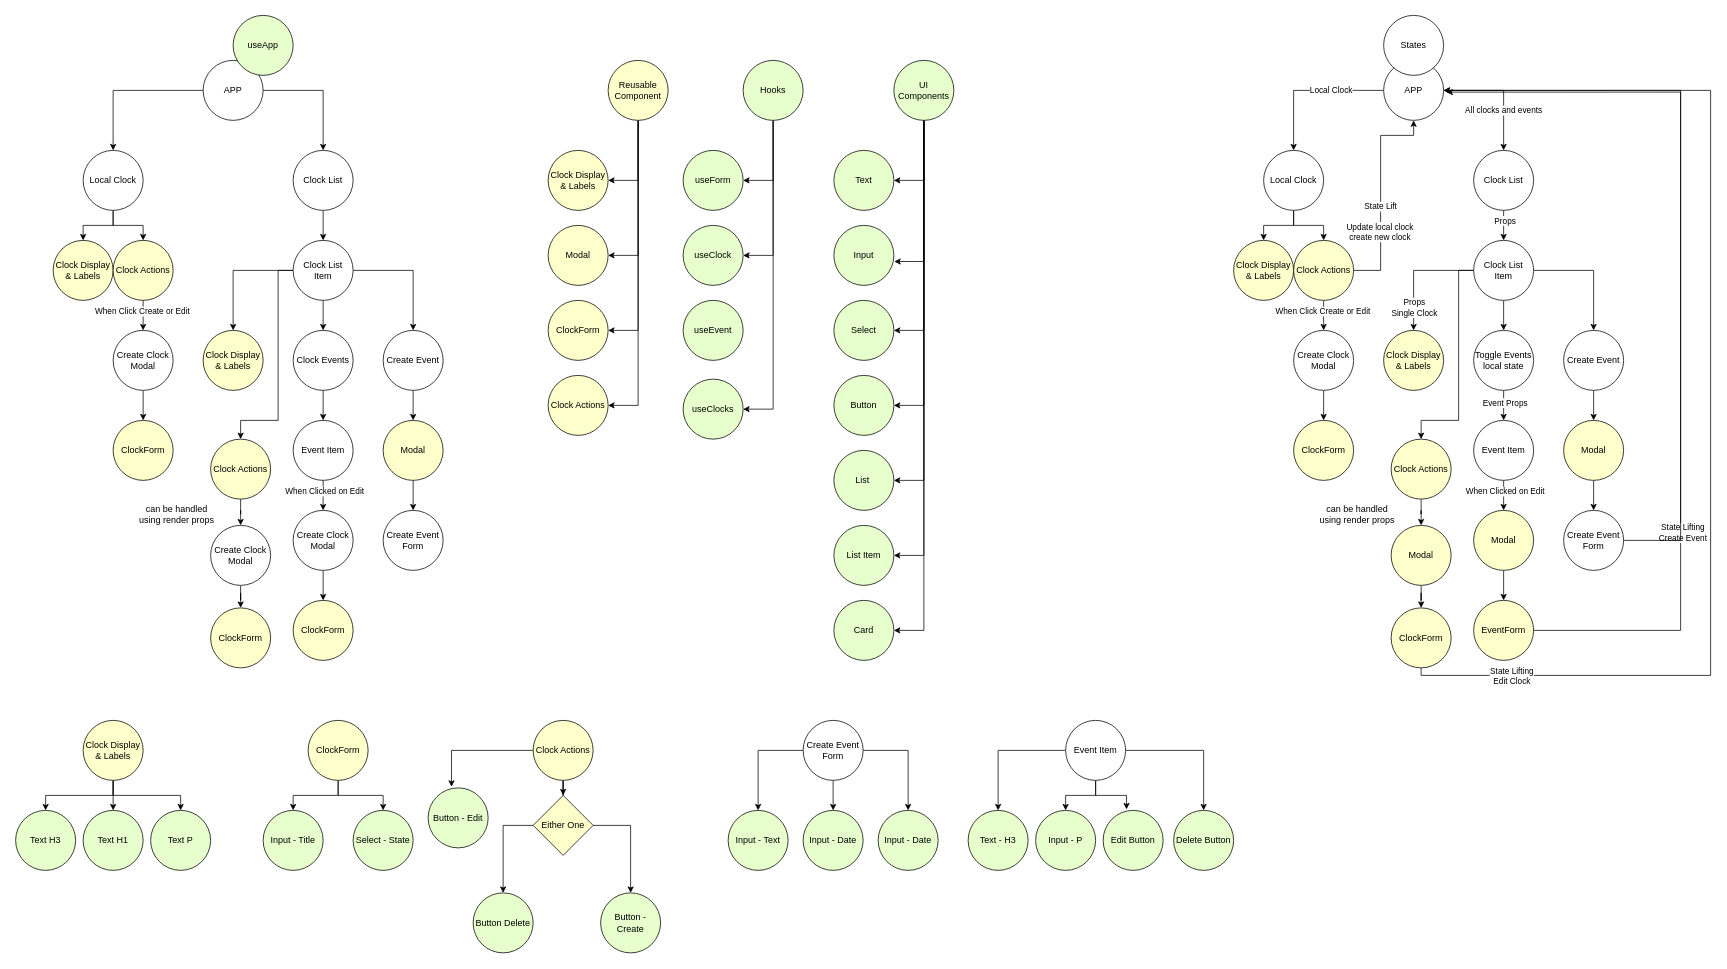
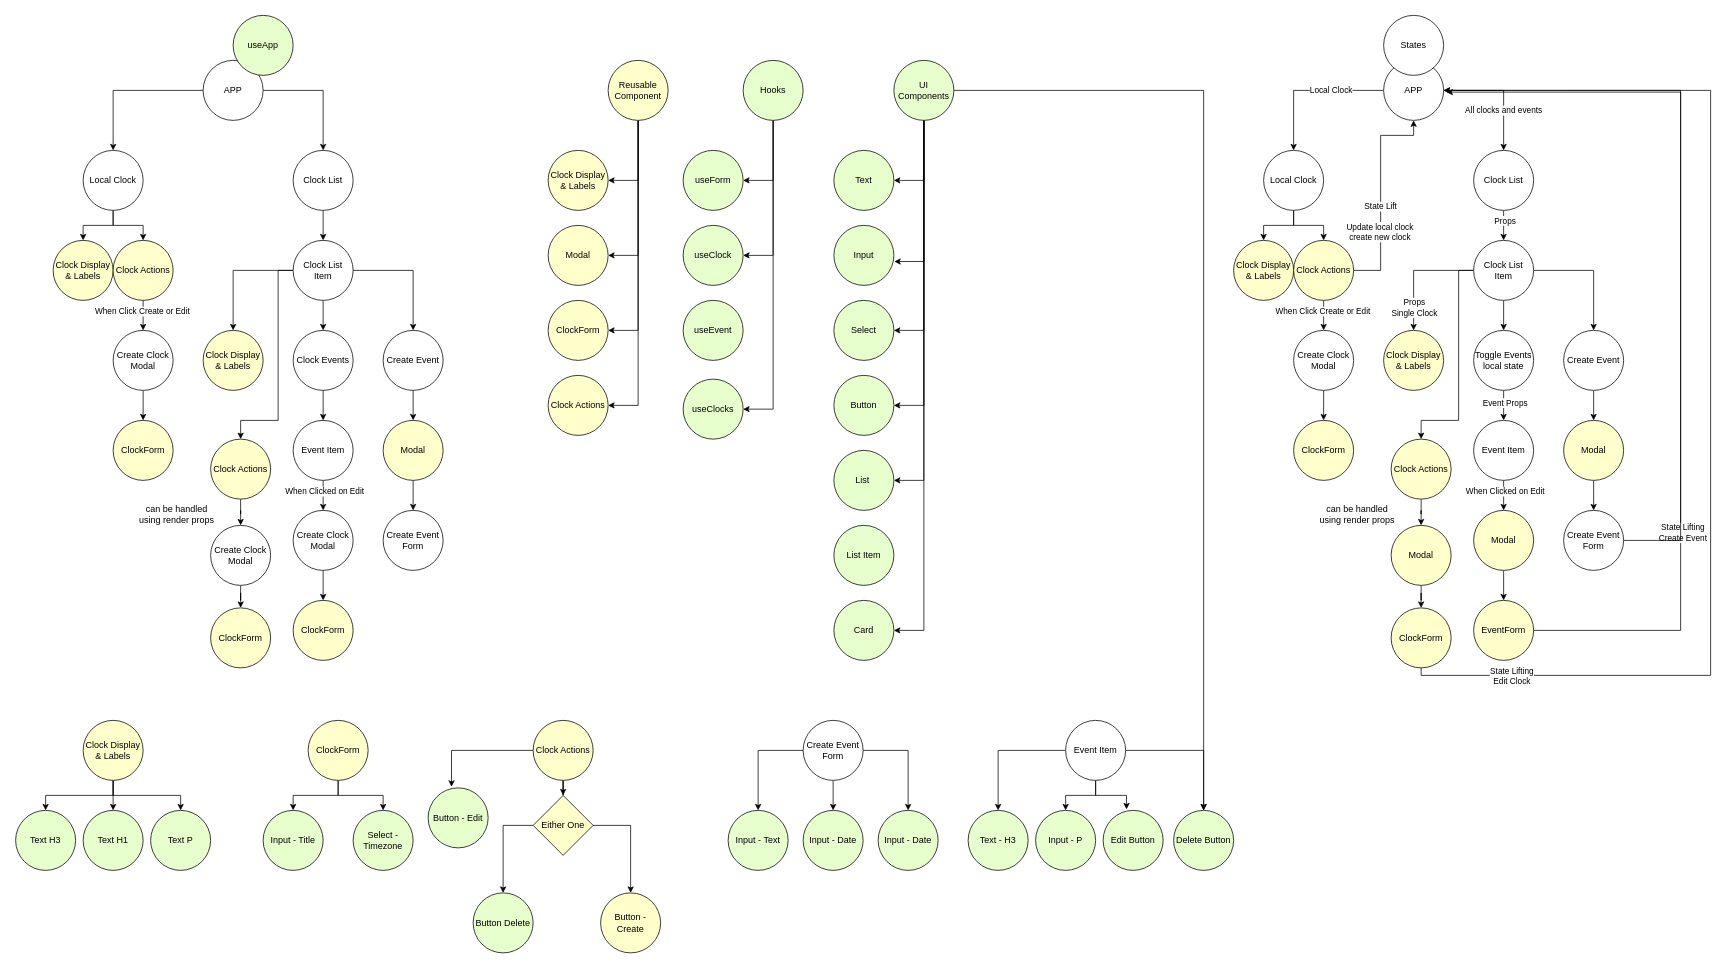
edge "UI Components" -> "List Item": now "UI Components" -> "Delete Button"
node "Select - State": label "Select - State" -> "Select - Timezone"
node "Button - Create": fillcolor #e6ffcc -> #ffffcc
